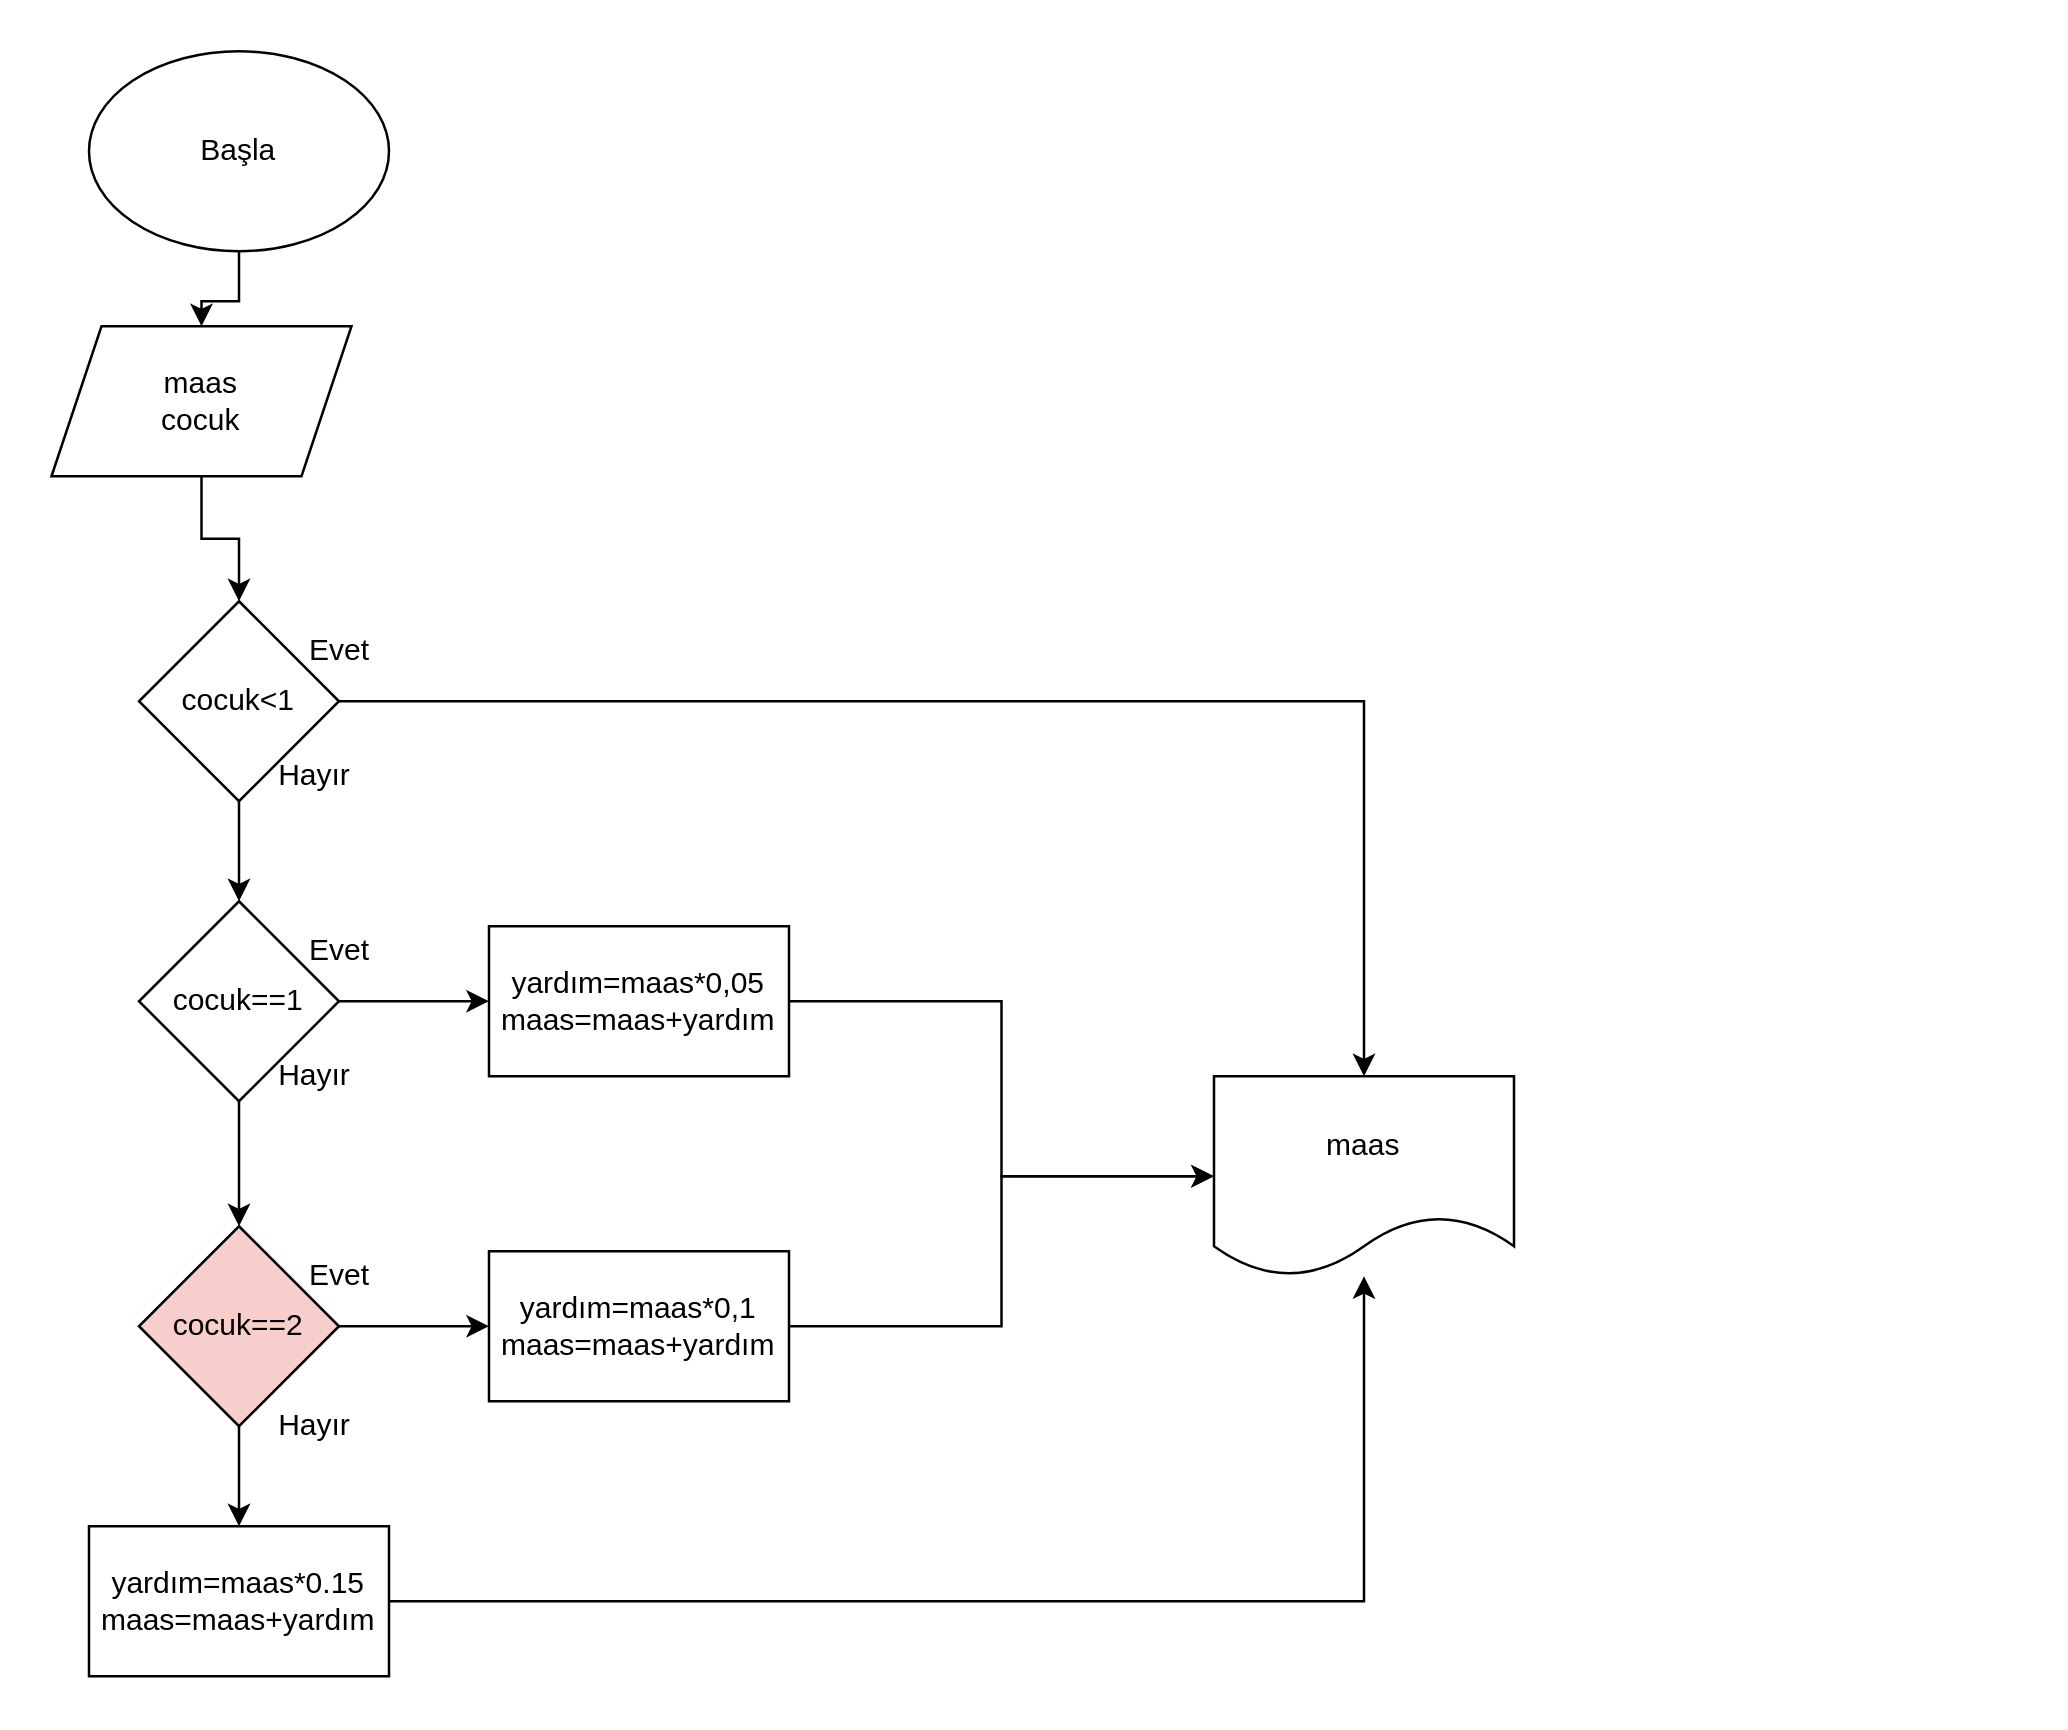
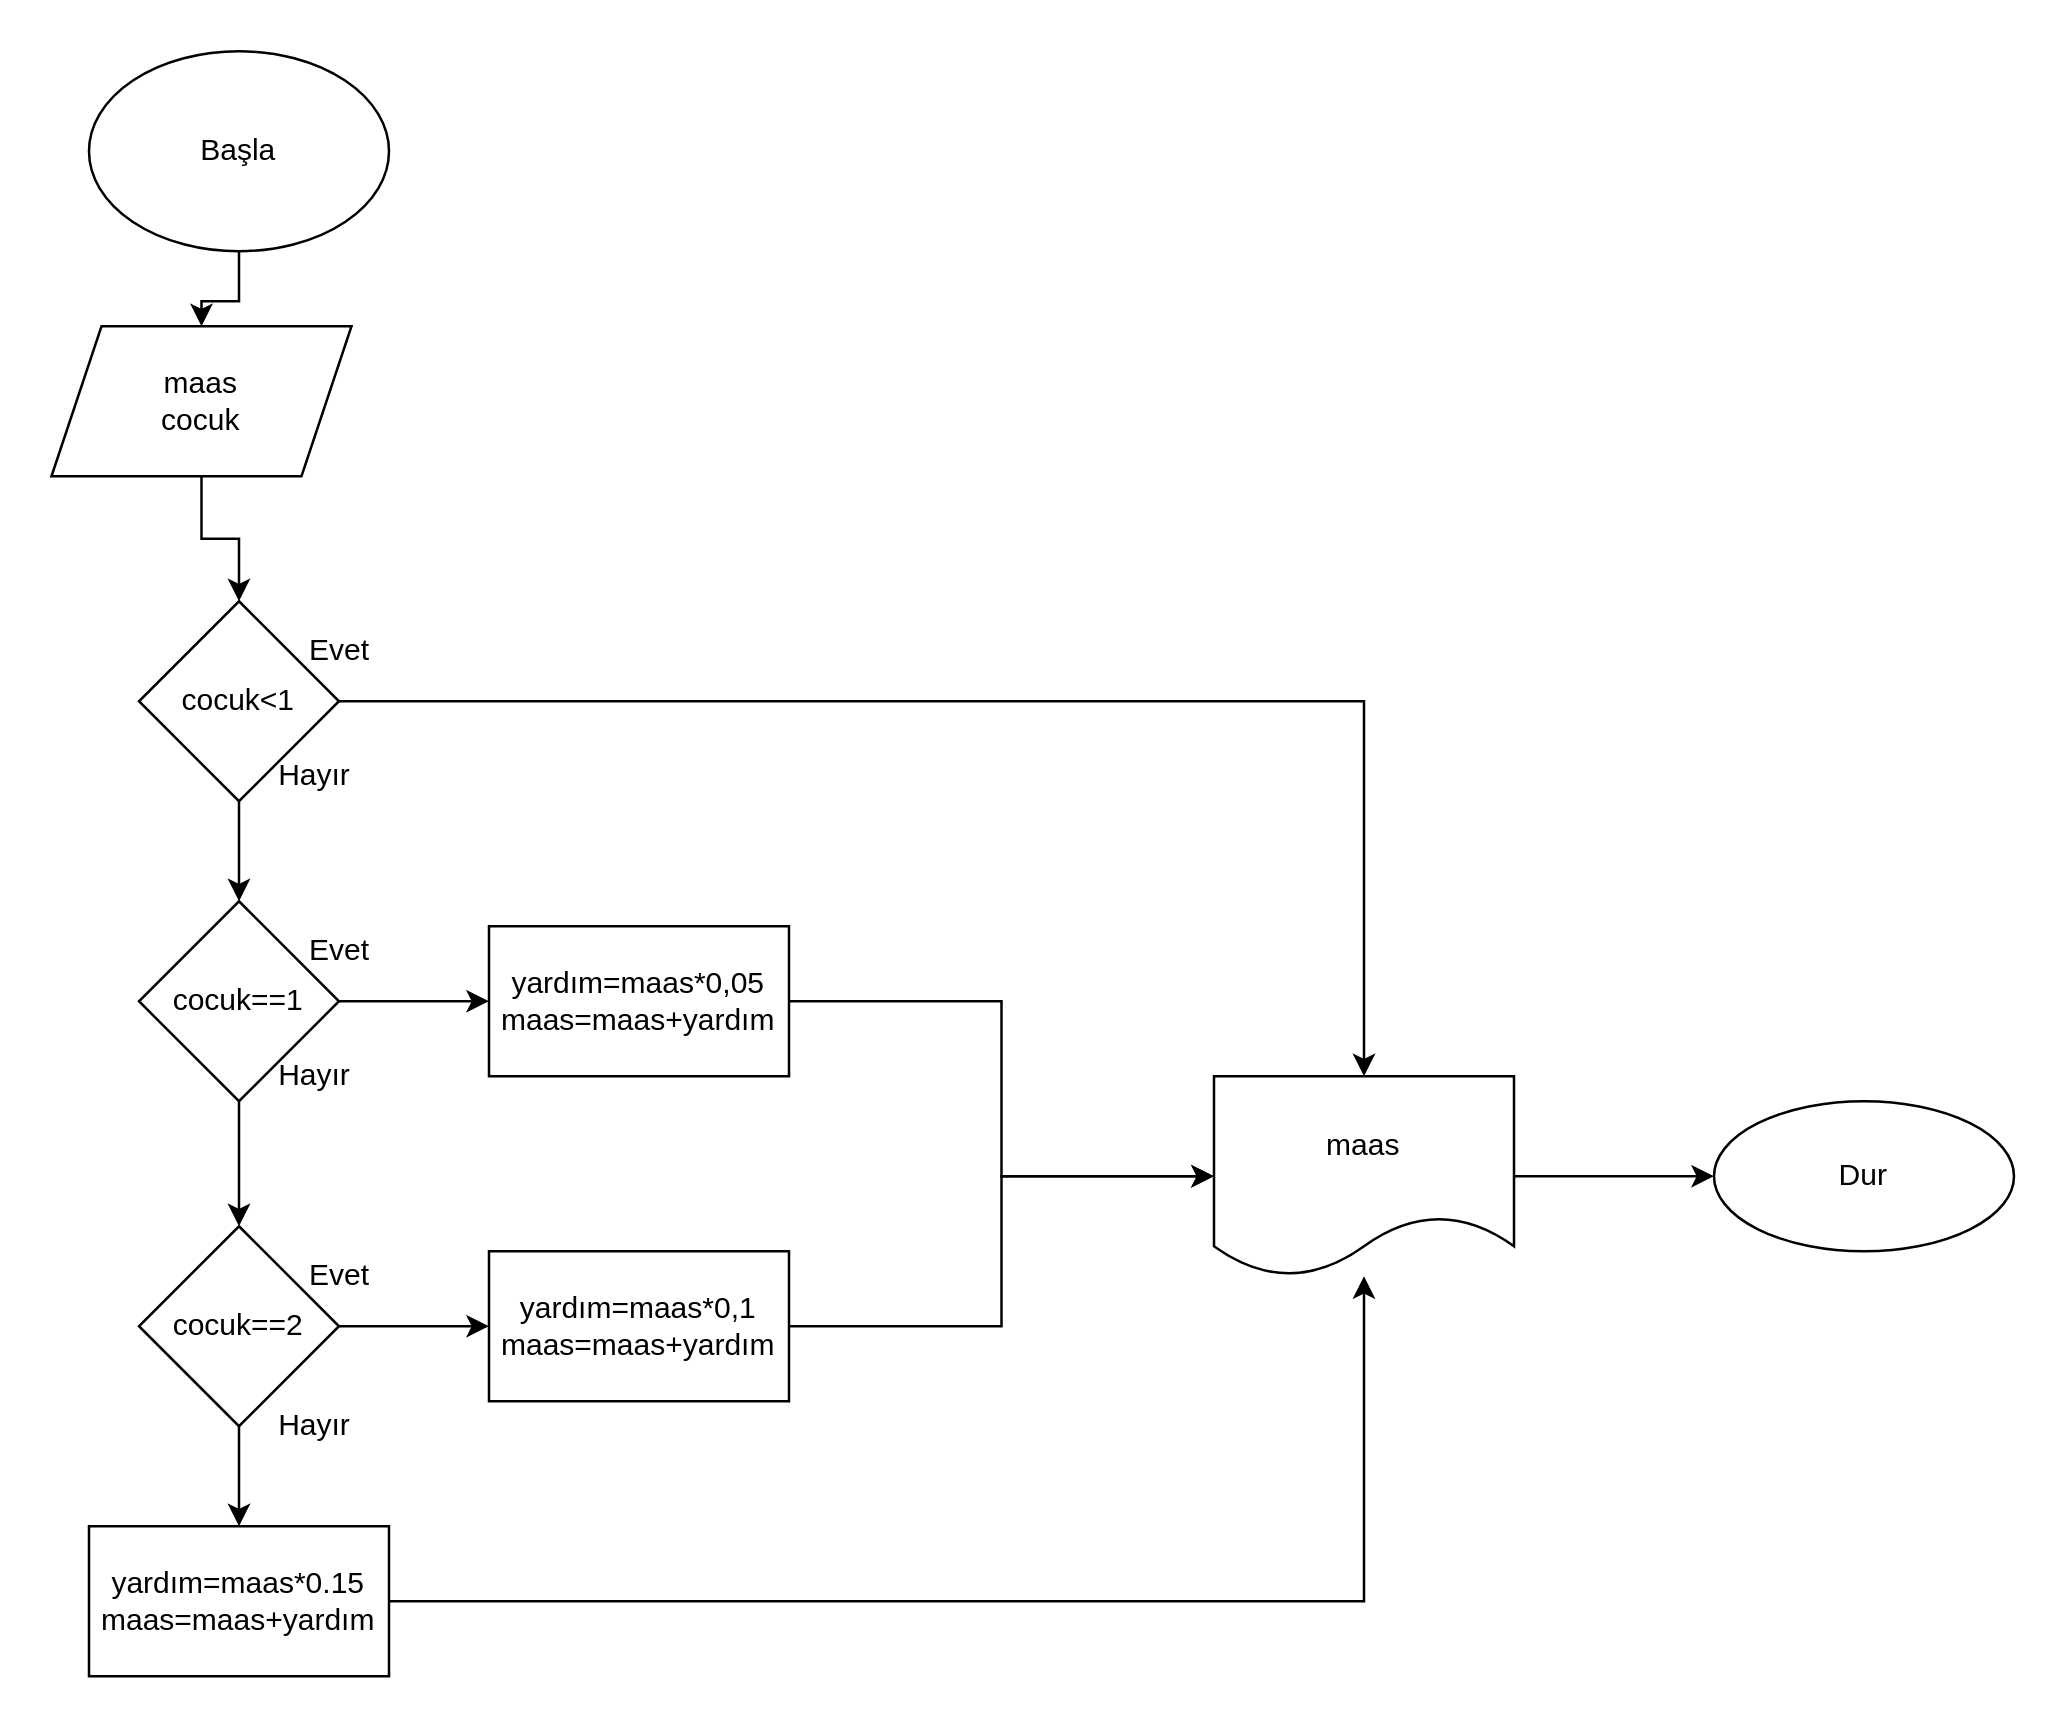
edge "maas" -> "Dur": added
node "Dur": added
node "cocuk==2": fillcolor #f8cecc -> #ffffff
